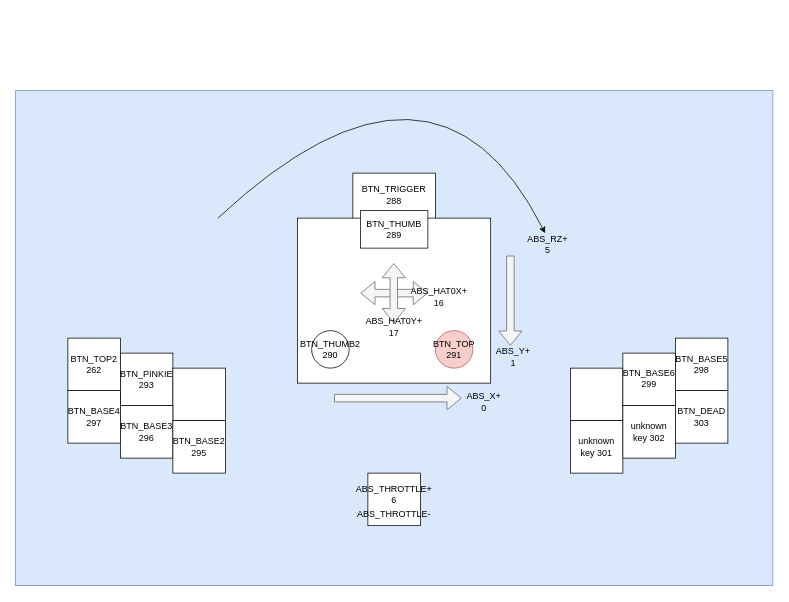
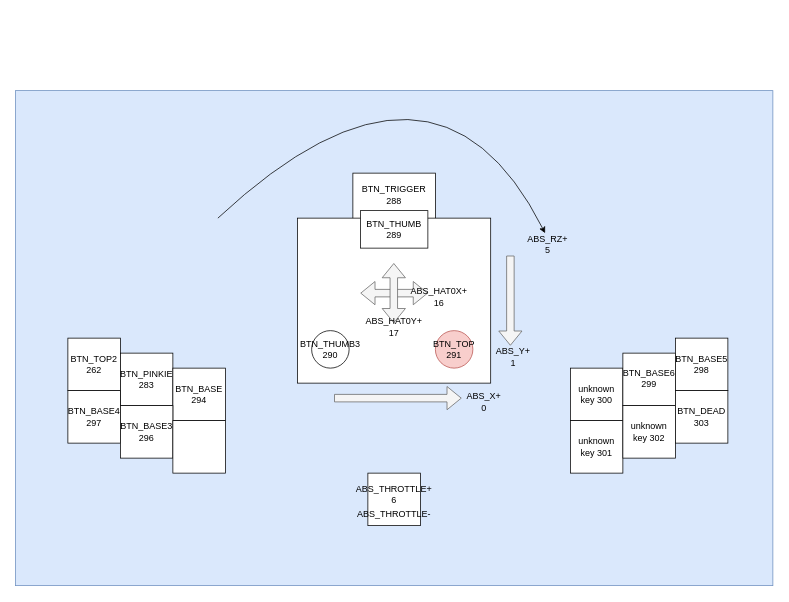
node "BTN_THUMB2 290": label "BTN_THUMB2 290" -> "BTN_THUMB3 290"
node "BTN_PINKIE 293": label "BTN_PINKIE 293" -> "BTN_PINKIE 283"
node "BTN_BASE 294": added
node "unknown key 300": added
node "BTN_BASE2 295": removed
